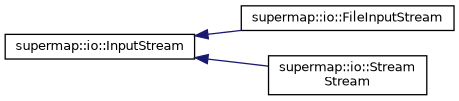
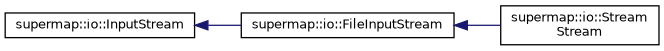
edge "supermap::io::Stream Stream" -> "supermap::io::InputStream": now "supermap::io::Stream Stream" -> "supermap::io::FileInputStream"
